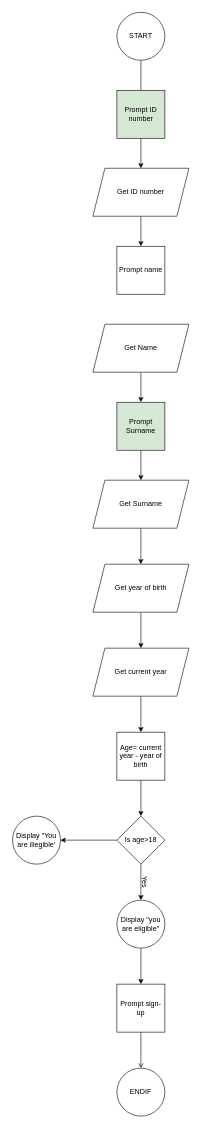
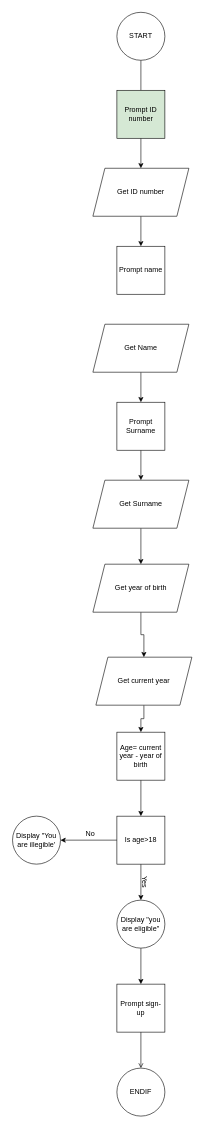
node "Prompt Surname": fillcolor #d5e8d4 -> #ffffff
node "Get current year": moved (141, 672) -> (144, 681)
node "No": added
node "Is age>18": shape diamond -> rectangle
